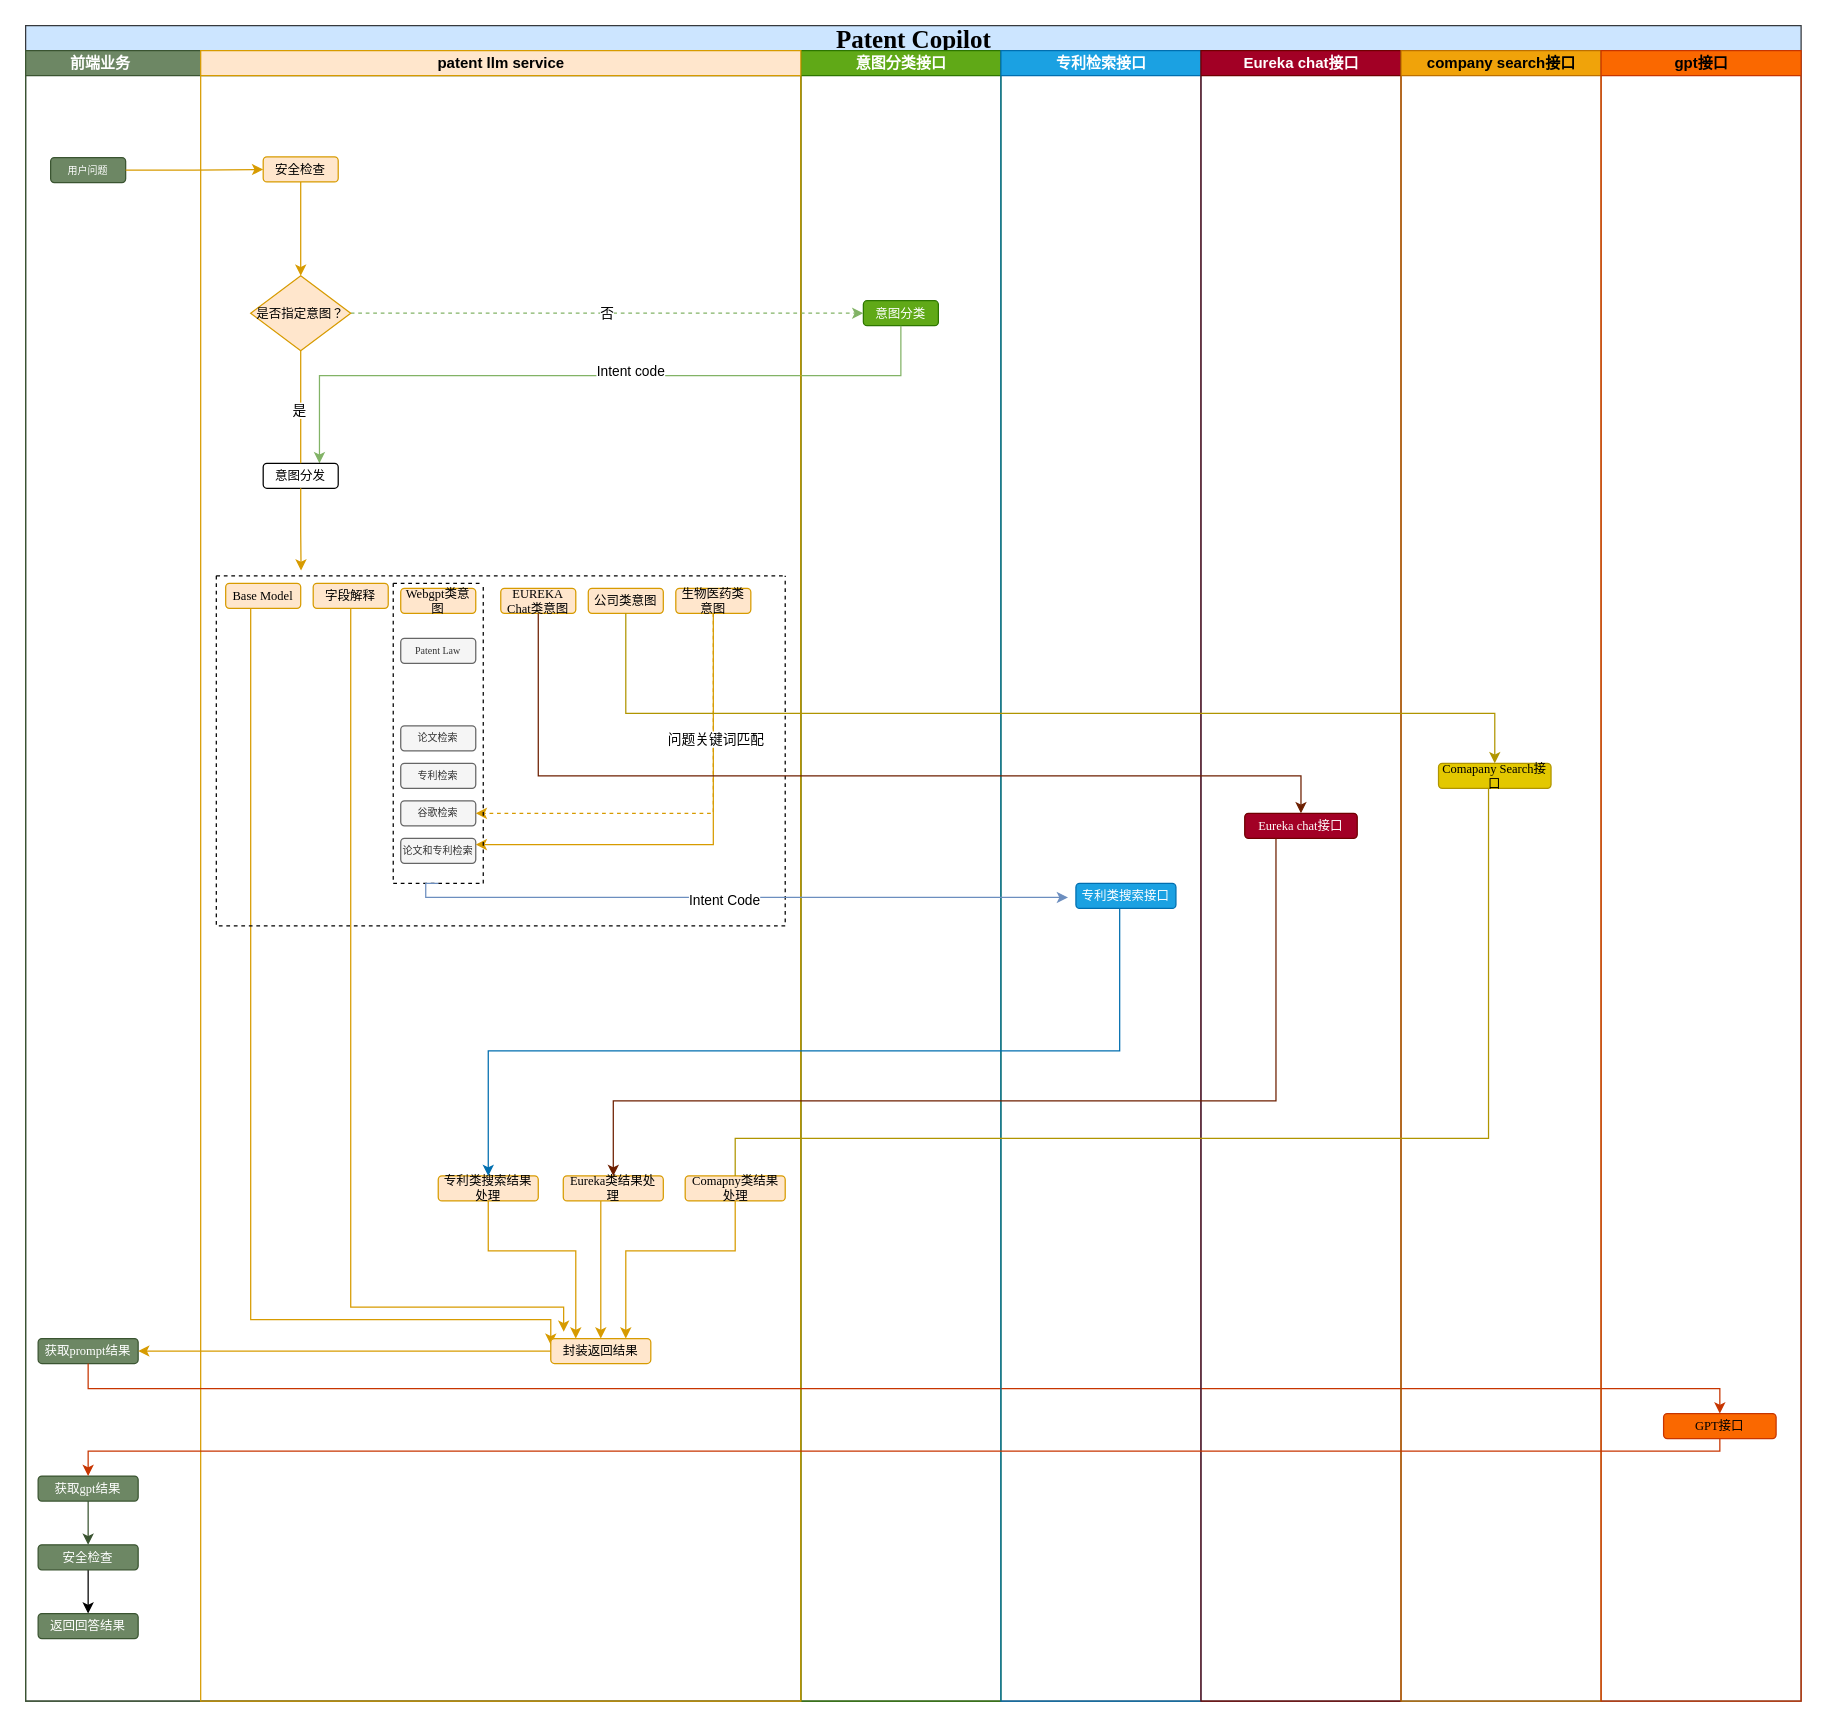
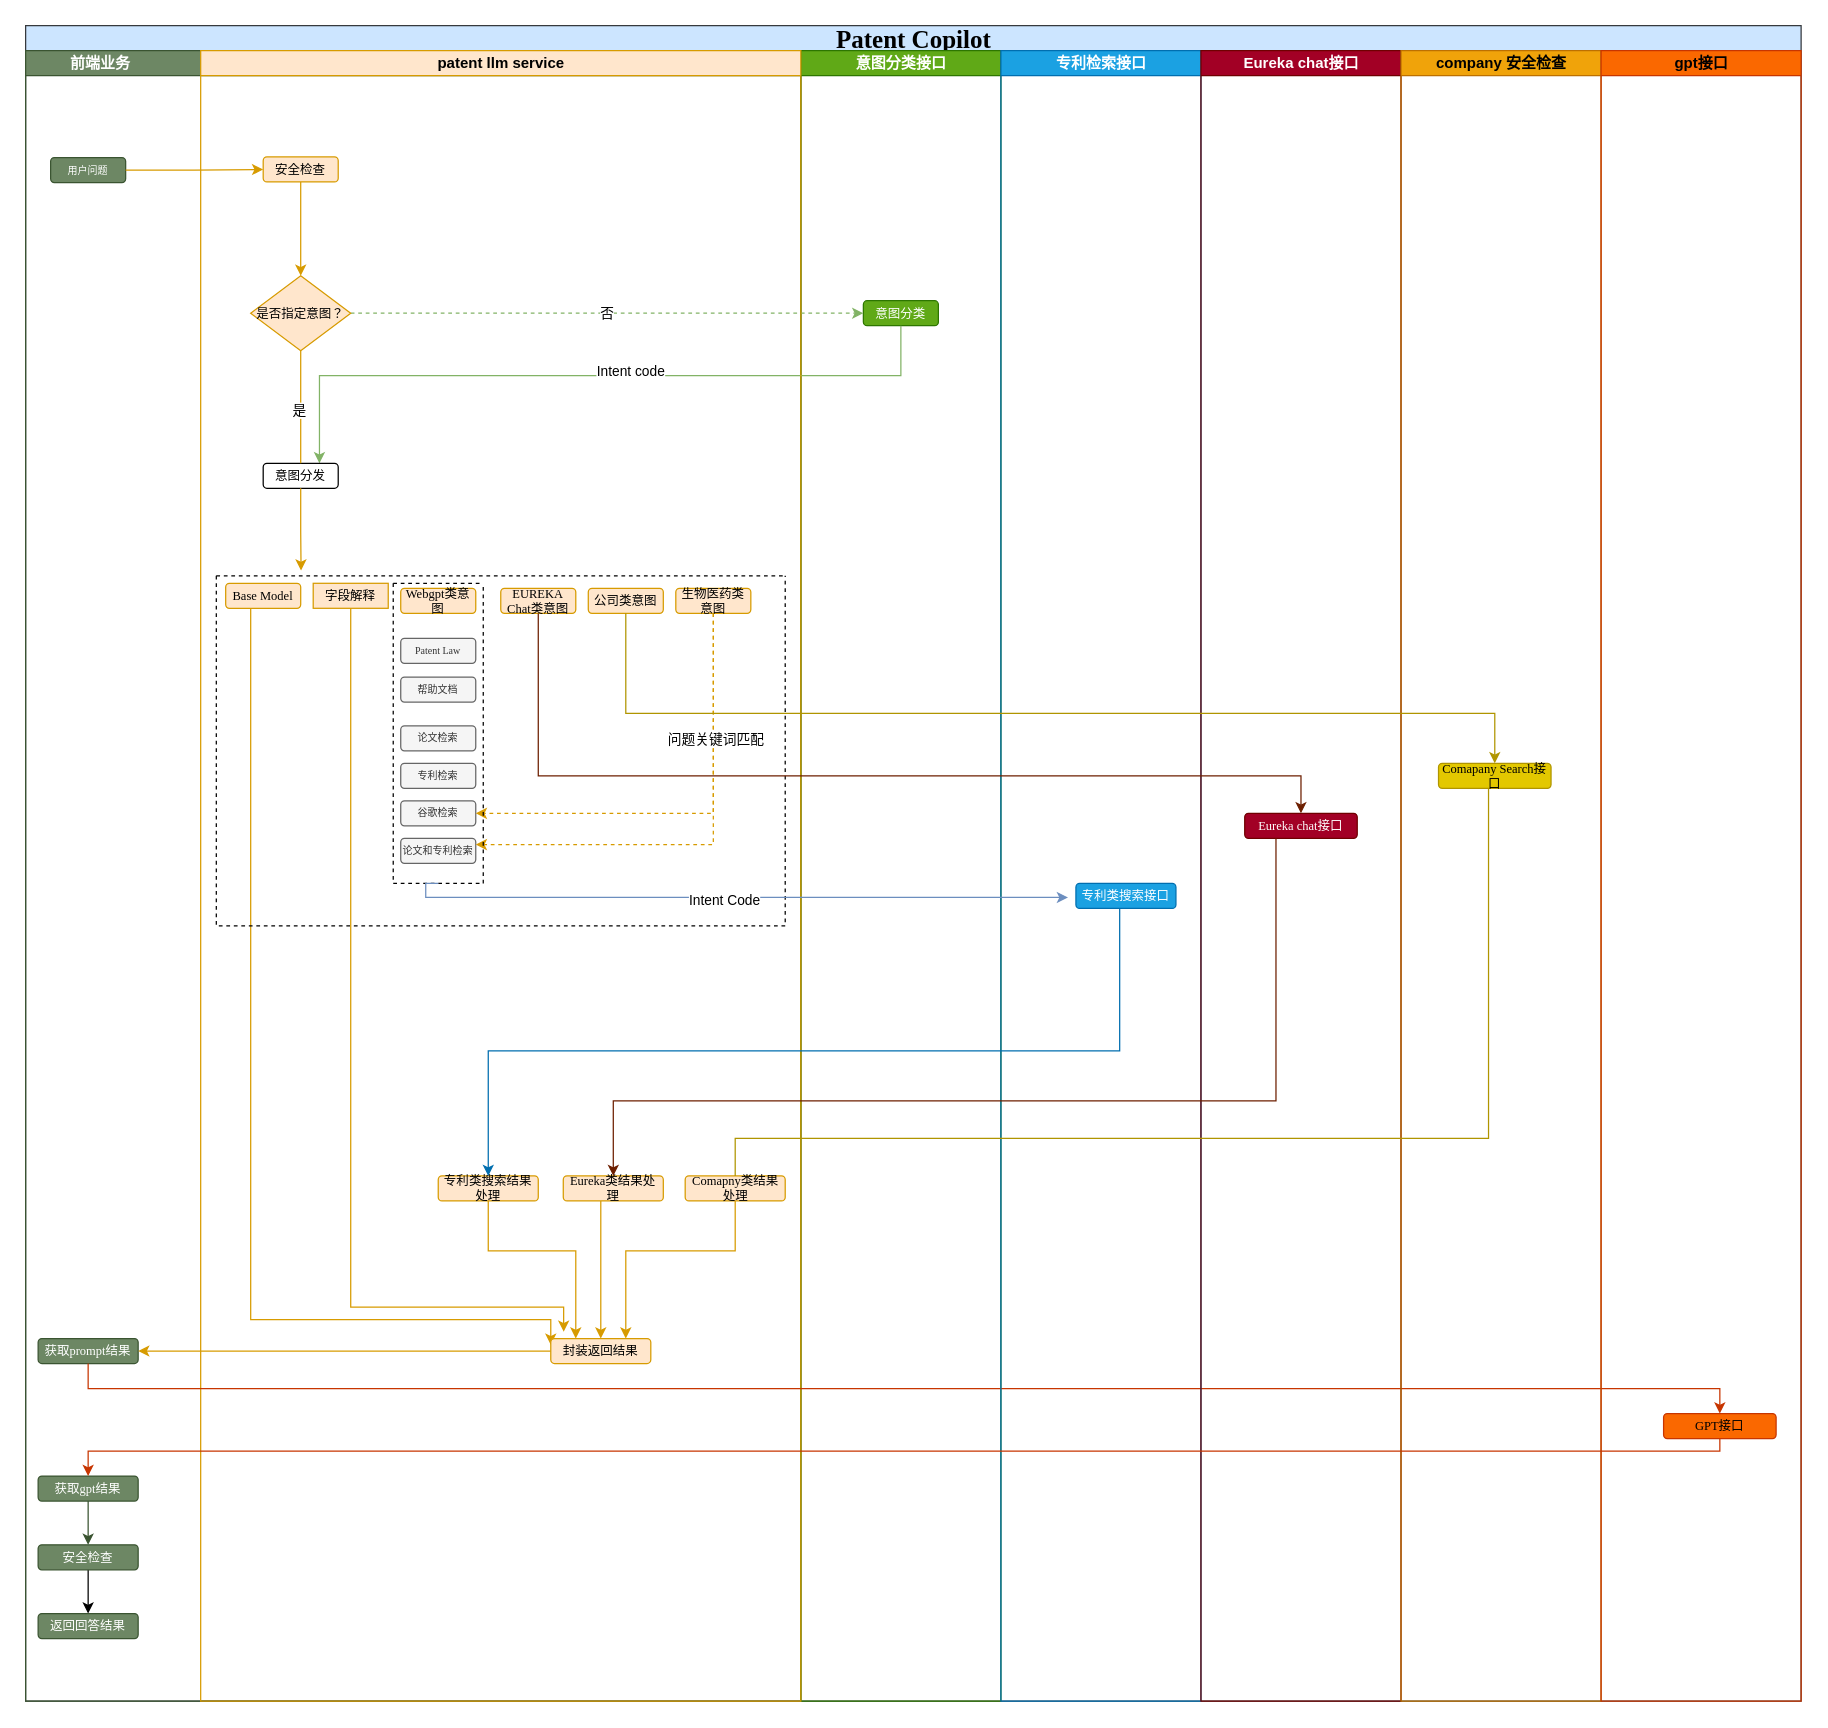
node "company search接口": label "company search接口" -> "company 安全检查"
node "字段解释": shape rounded rectangle -> rectangle
node "帮助文档": added
edge "生物医药类意图" -> "论文和专利检索": style solid -> dashed
